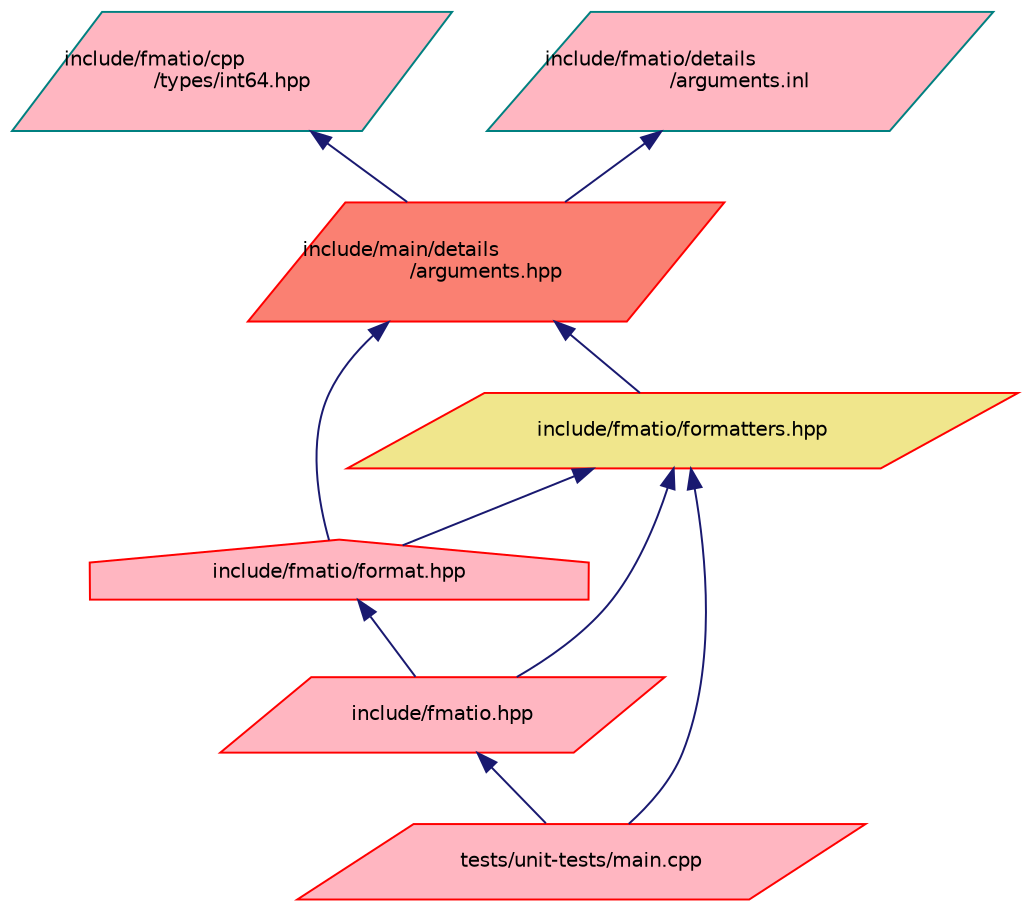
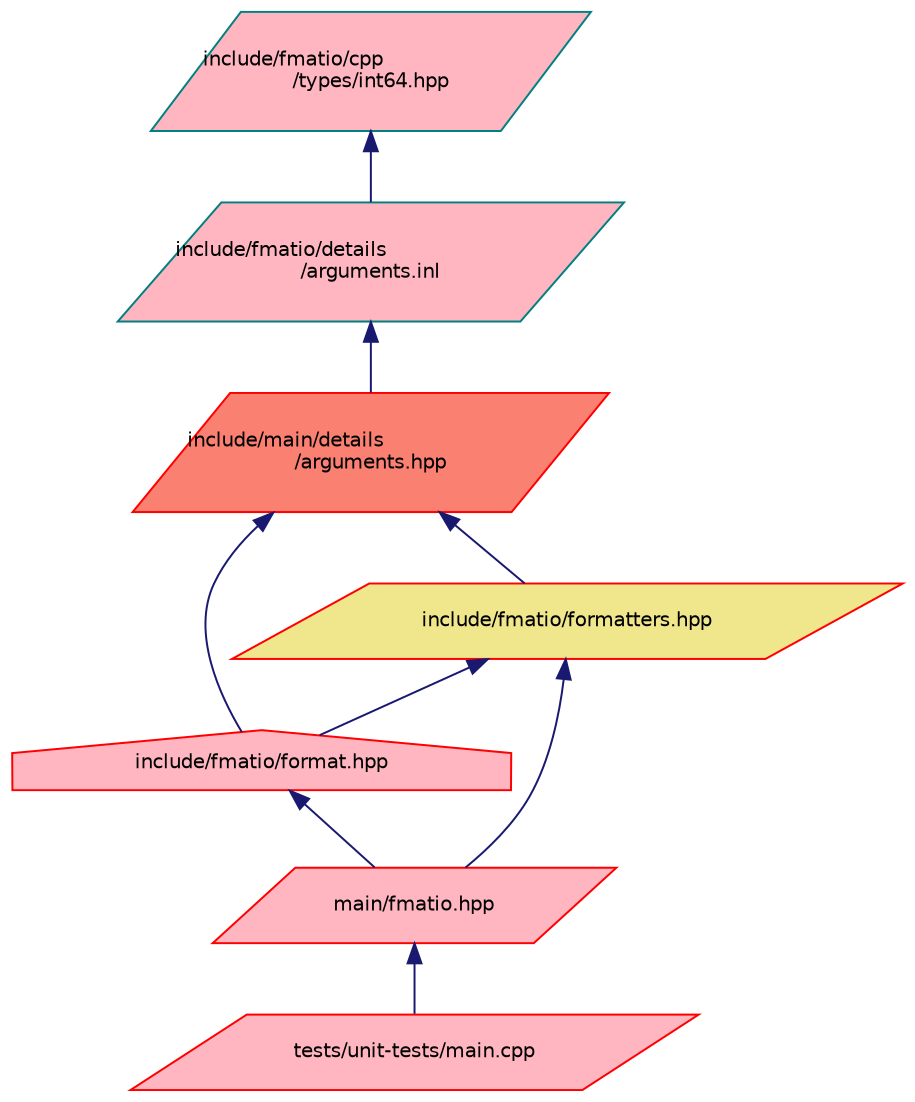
edge "include/main/details /arguments.hpp" -> "include/fmatio/cpp /types/int64.hpp": now "include/fmatio/details /arguments.inl" -> "include/fmatio/cpp /types/int64.hpp"
edge "tests/unit-tests/main.cpp" -> "include/fmatio/formatters.hpp": removed
node "include/fmatio.hpp": label "include/fmatio.hpp" -> "main/fmatio.hpp"
